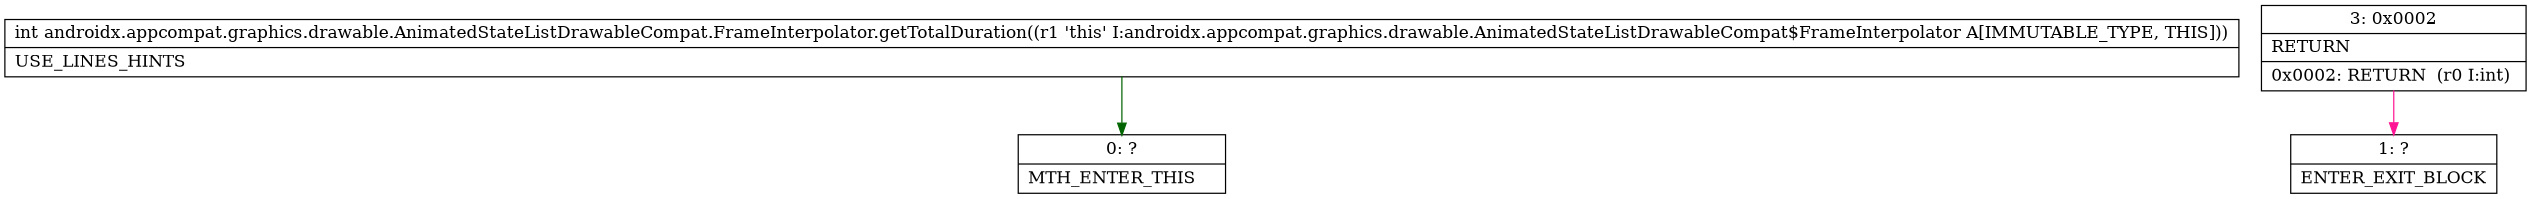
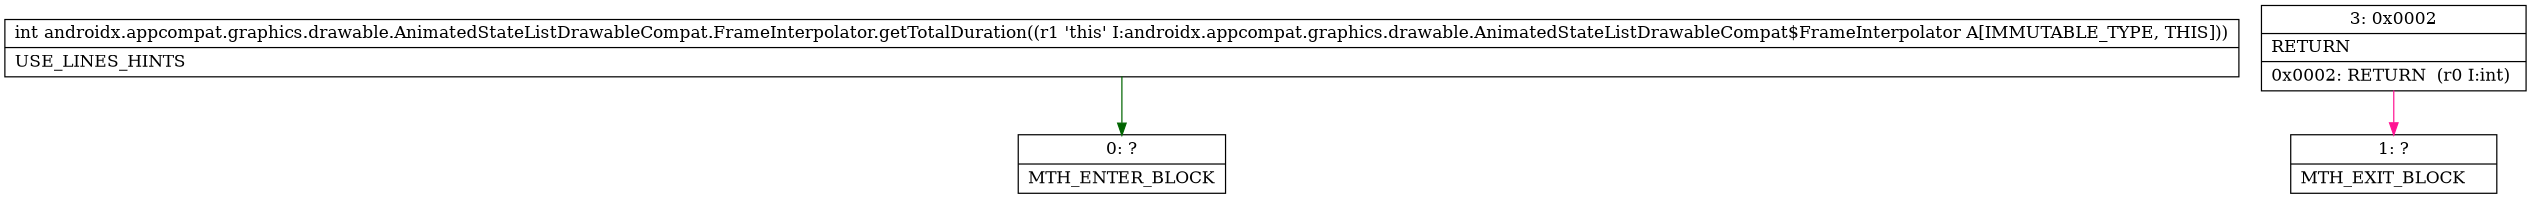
node "0: ?": text "MTH_ENTER_THIS" -> "MTH_ENTER_BLOCK"
node "1: ?": text "ENTER_EXIT_BLOCK" -> "MTH_EXIT_BLOCK"
